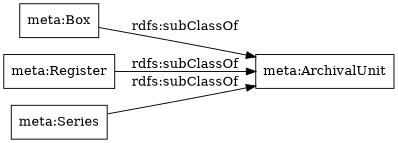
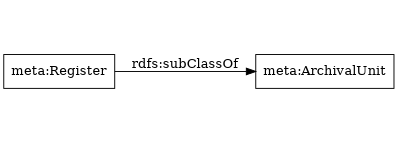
node "meta:Box": removed
node "meta:Series": removed
